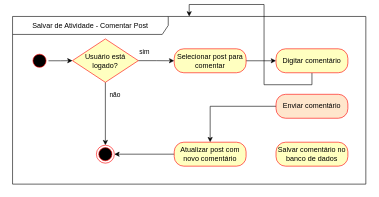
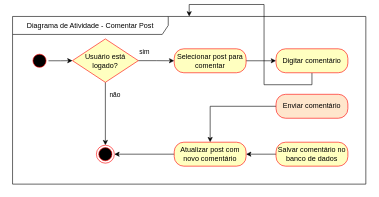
node "Salvar de Atividade - Comentar Post": label "Salvar de Atividade - Comentar Post" -> "Diagrama de Atividade - Comentar Post"
edge "Salvar comentário no banco de dados" -> "Atualizar post com novo comentário": added
